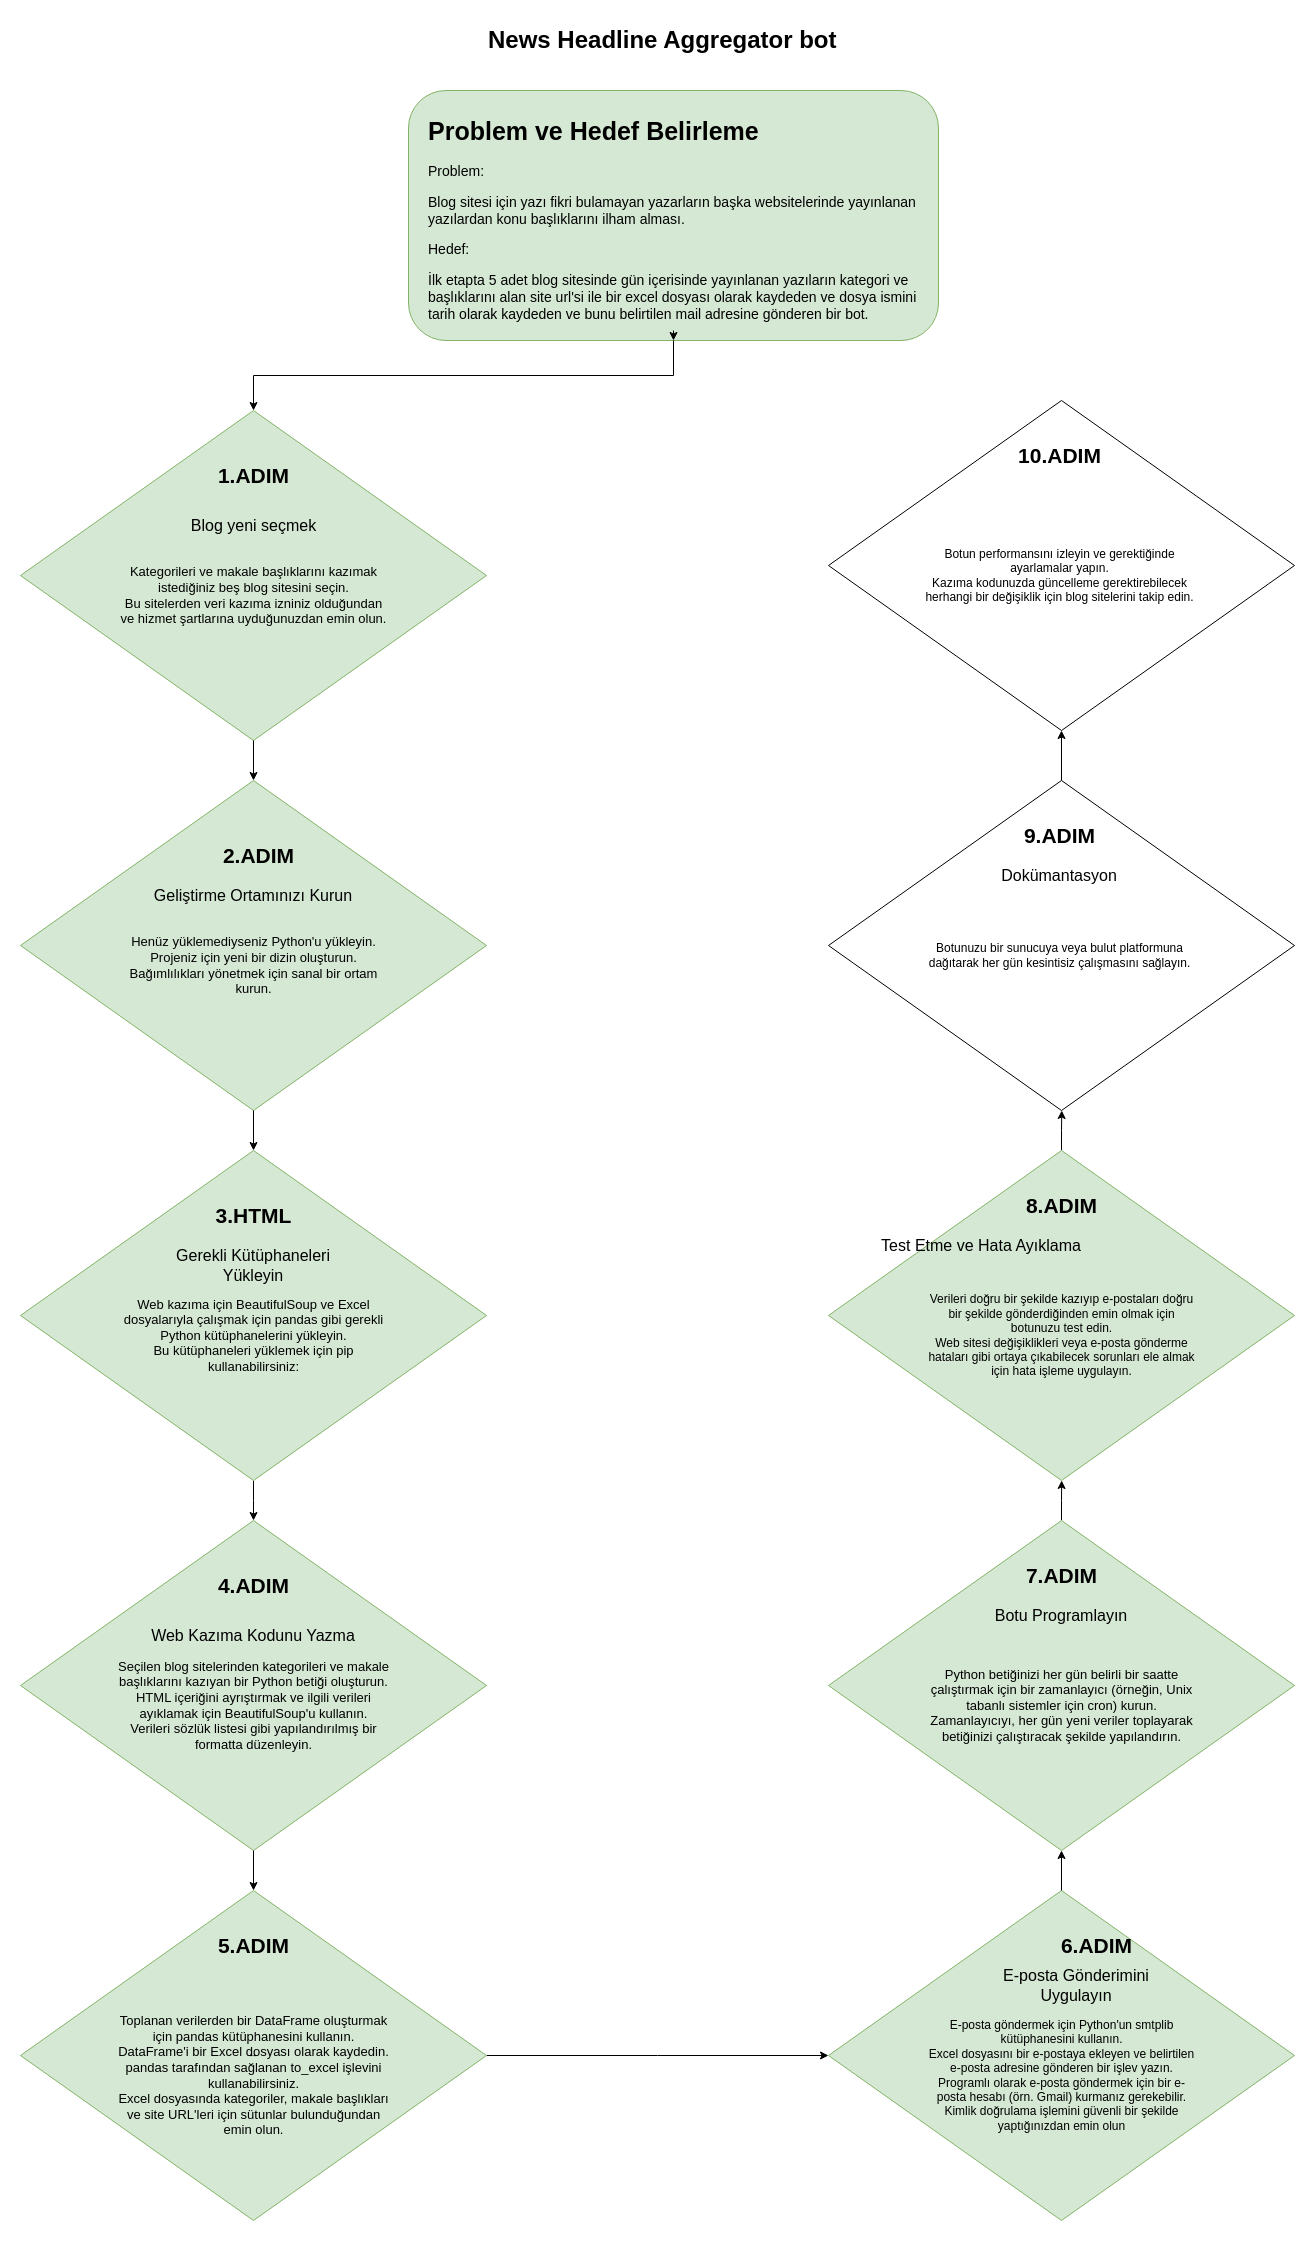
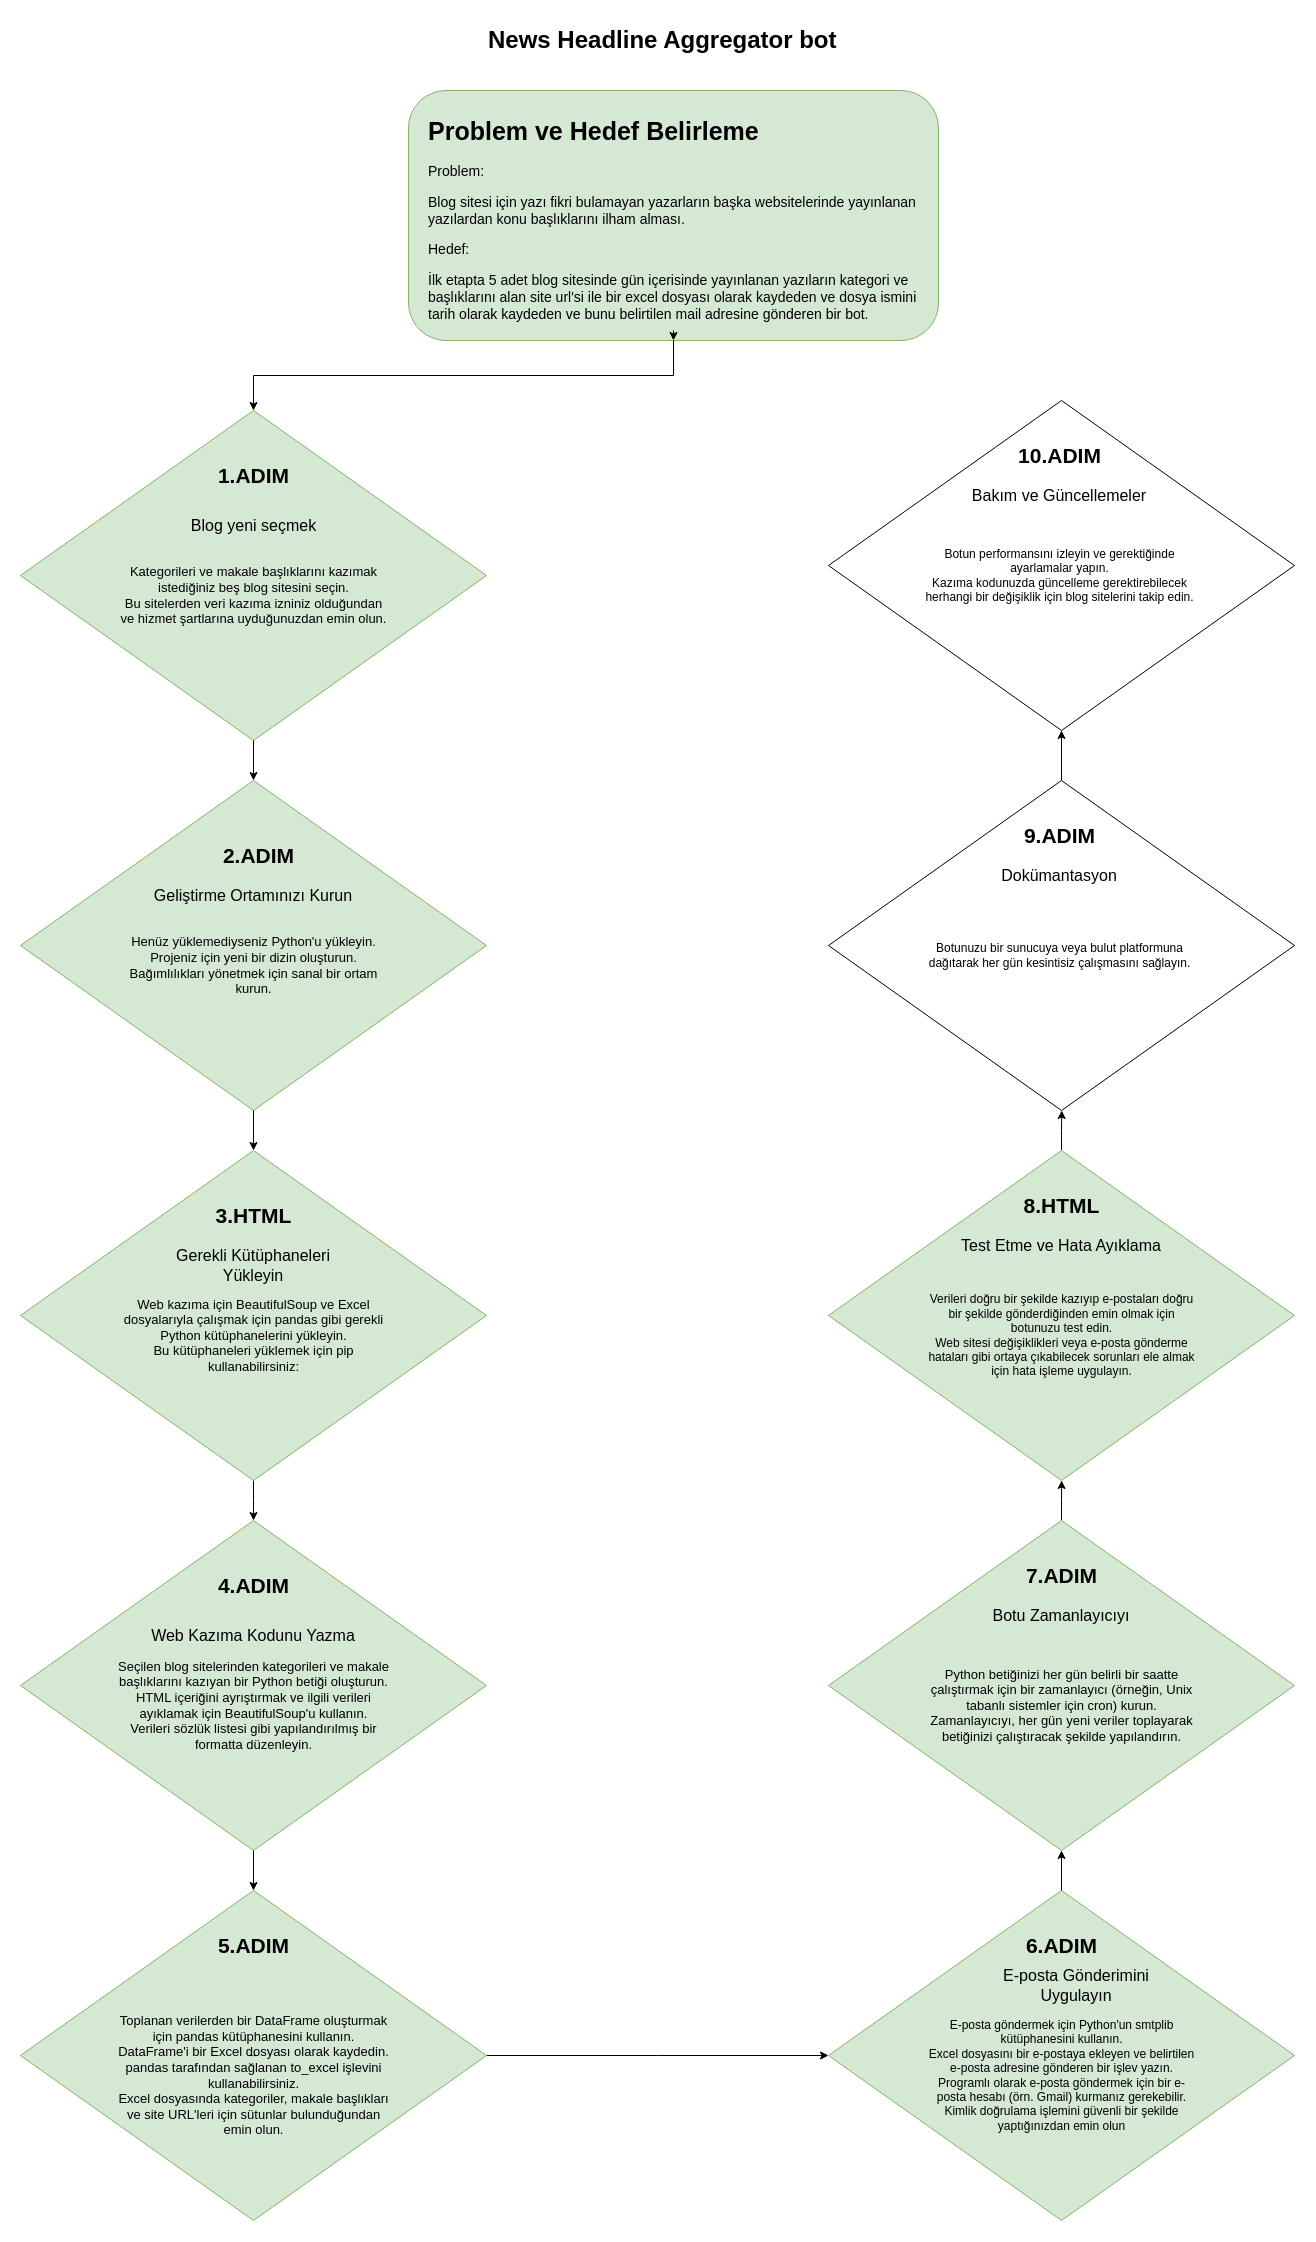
node "Bakım ve Güncellemeler": added
node "8.ADIM": label "8.ADIM" -> "8.HTML"
node "Test Etme ve Hata Ayıklama": moved (982, 1246) -> (1062, 1246)
node "Botu Programlayın": label "Botu Programlayın" -> "Botu Zamanlayıcıyı"
node "6.ADIM": moved (1097, 1946) -> (1062, 1946)
